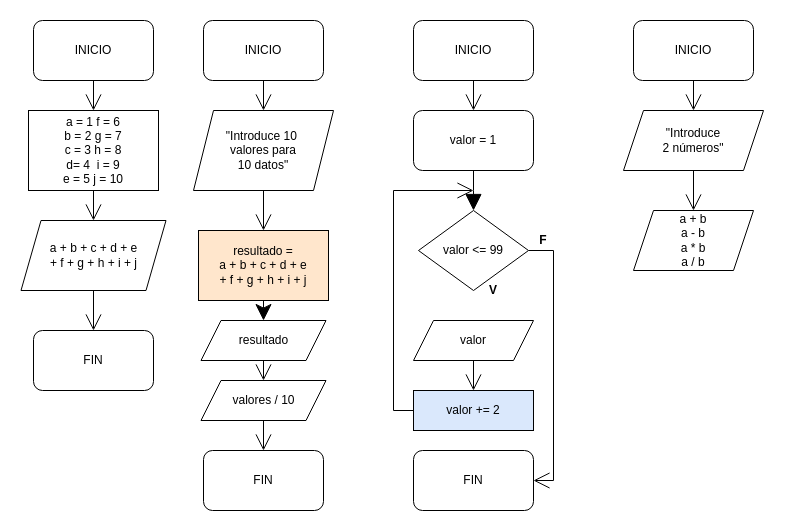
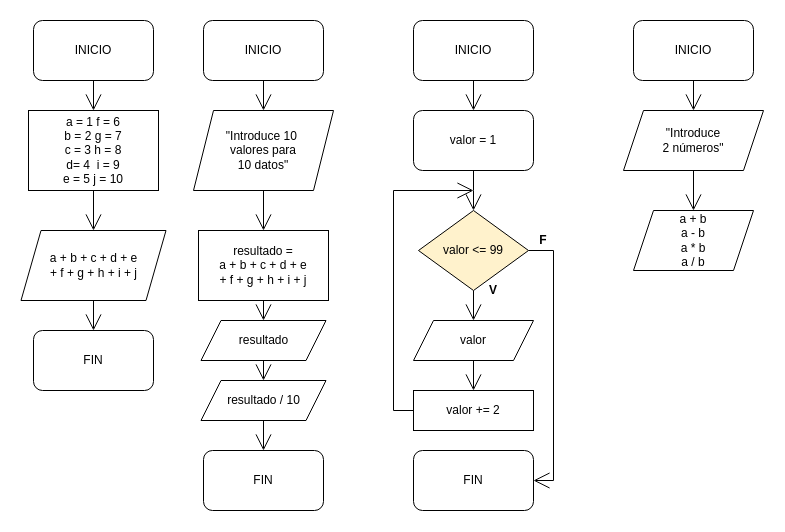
edge "valor = 1" -> "valor <= 99": arrowhead block -> open
node "valor <= 99": fillcolor #ffffff -> #fff2cc
node "a + b + c + d + e + f + g + h + i + j": moved (94, 256) -> (94, 266)
node "resultado = a + b + c + d + e + f + g + h + i + j": fillcolor #ffe6cc -> #ffffff
edge "valor <= 99" -> "valor": added
edge "resultado = a + b + c + d + e + f + g + h + i + j" -> "resultado": arrowhead classic -> open
node "valores / 10": label "valores / 10" -> "resultado / 10"
node "valor += 2": fillcolor #dae8fc -> #ffffff
